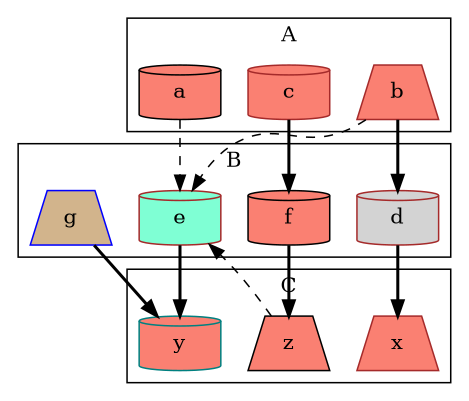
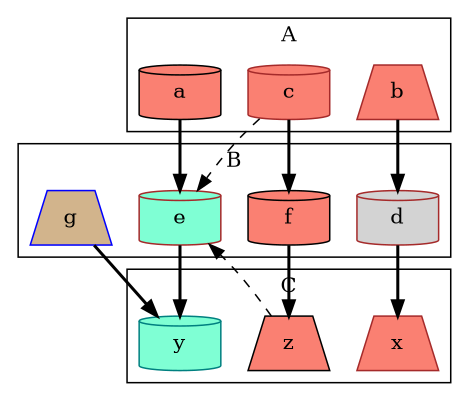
edge "b" -> "e": now "c" -> "e"
edge "a" -> "e": style dashed -> bold
node "y": fillcolor salmon -> aquamarine
